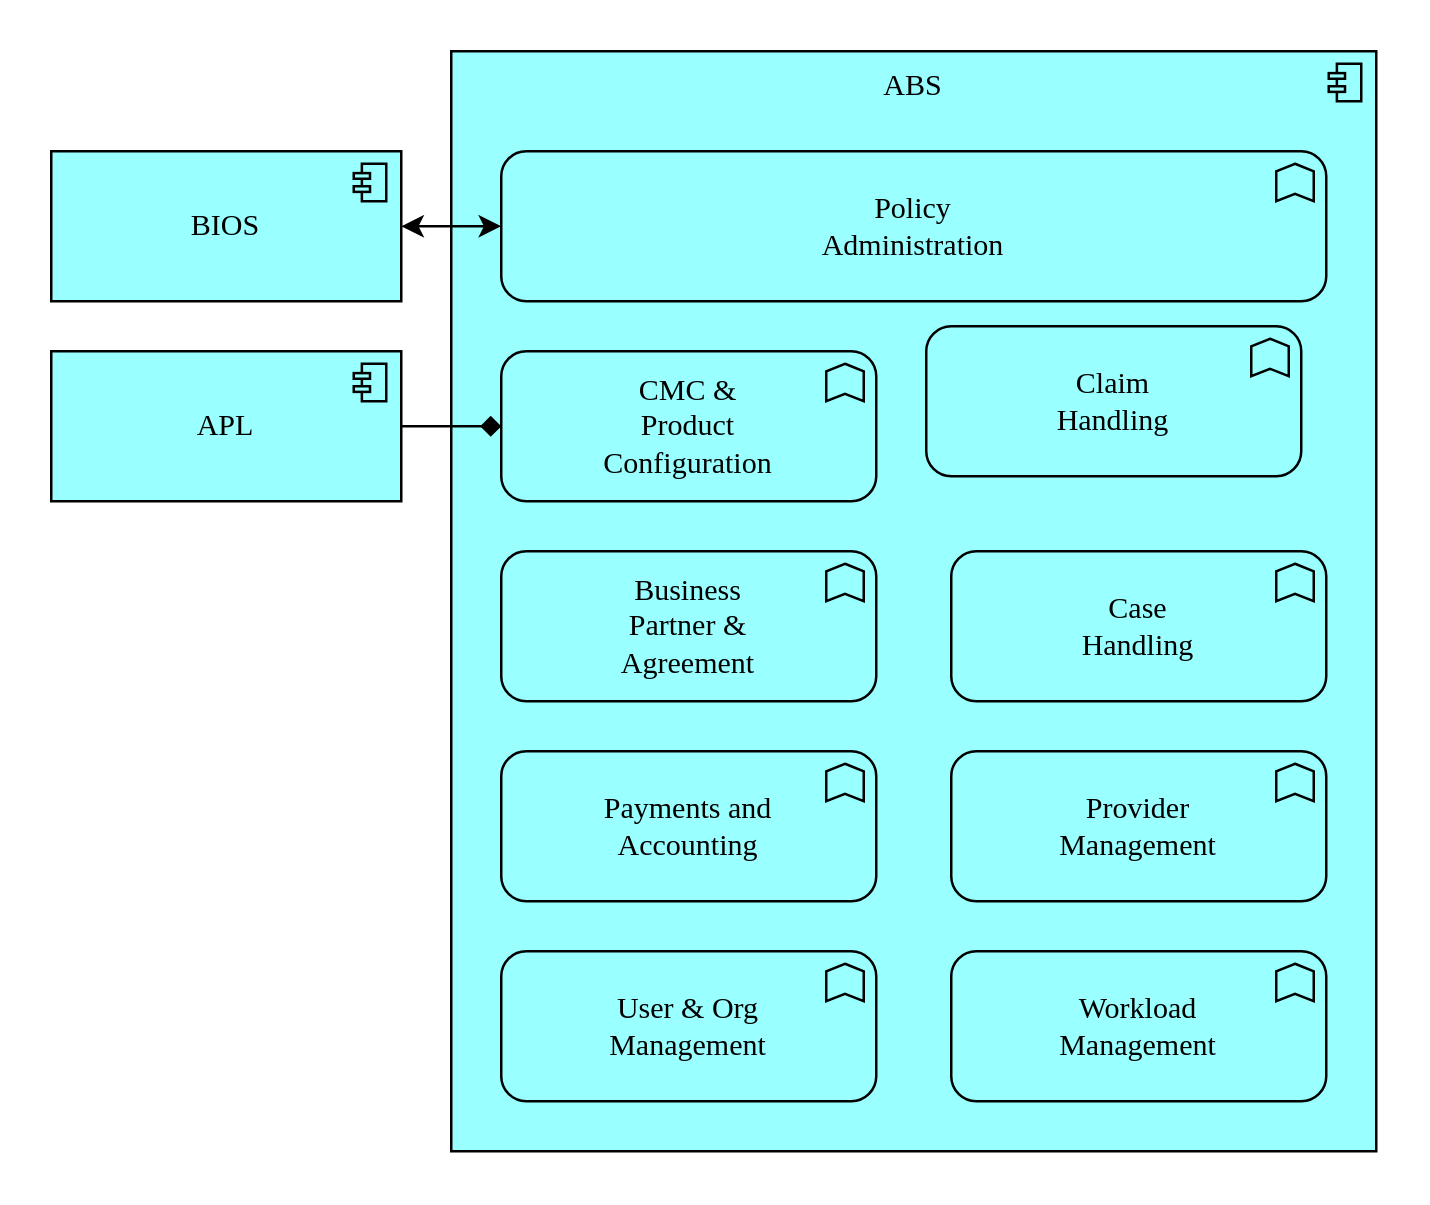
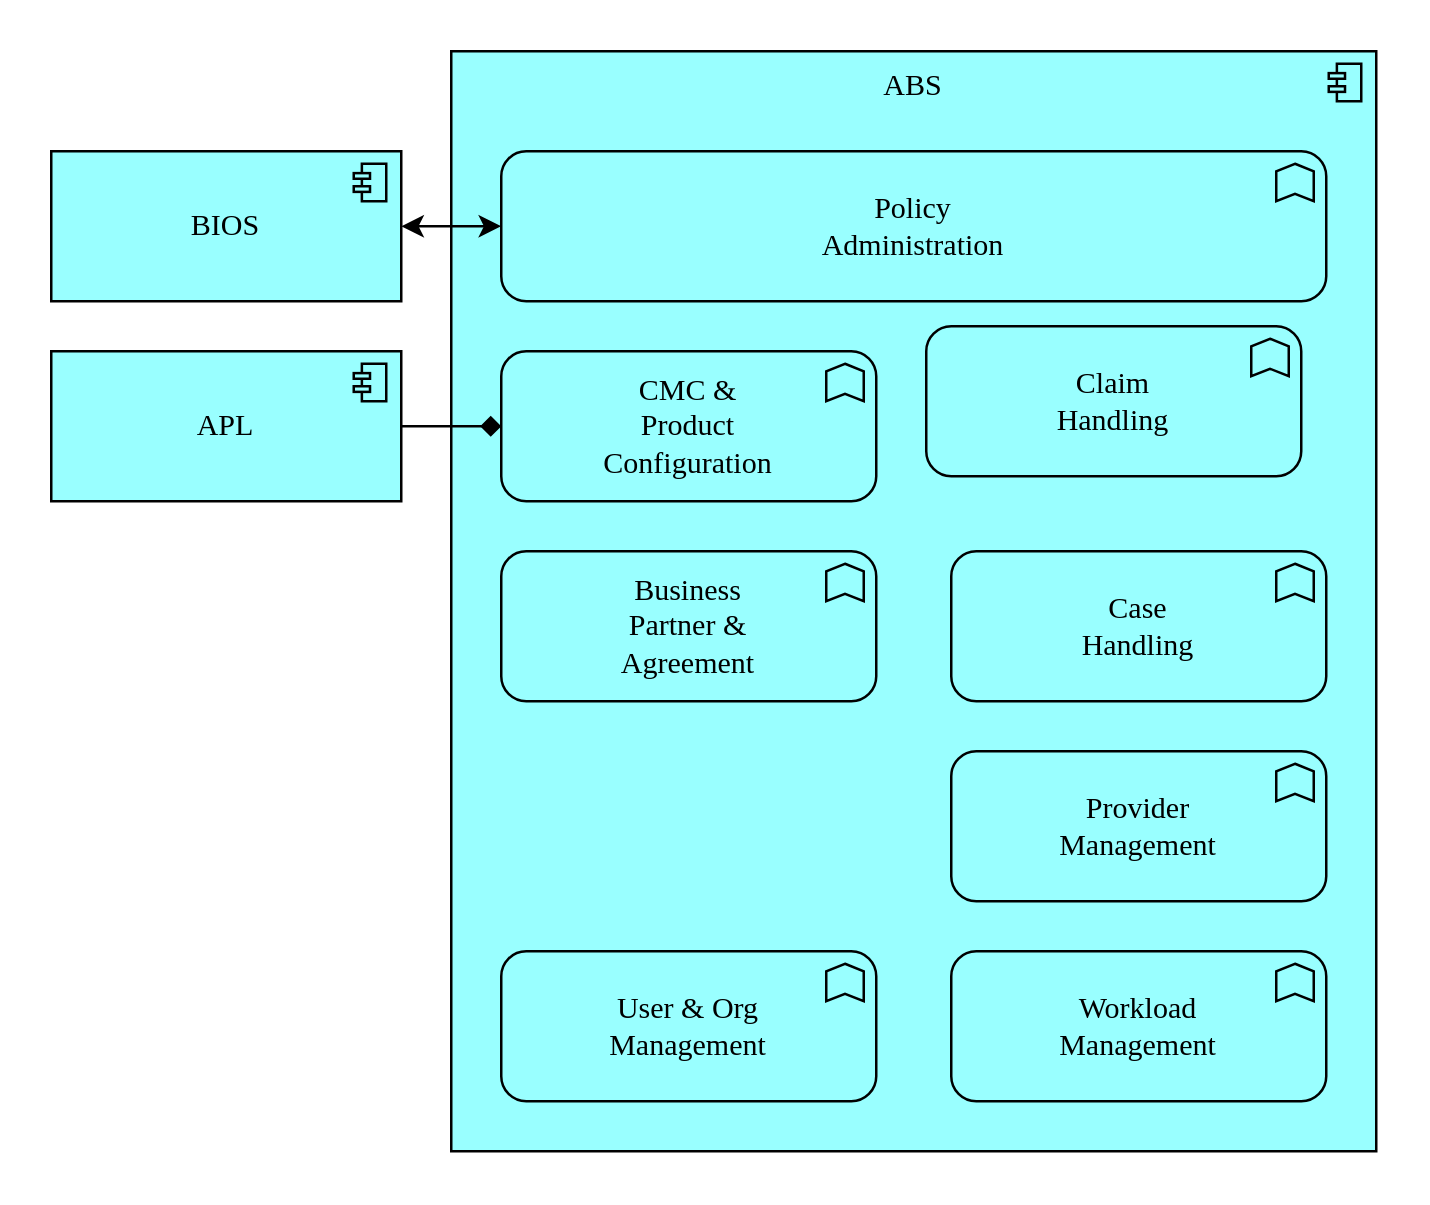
node "Payments and Accounting": removed
